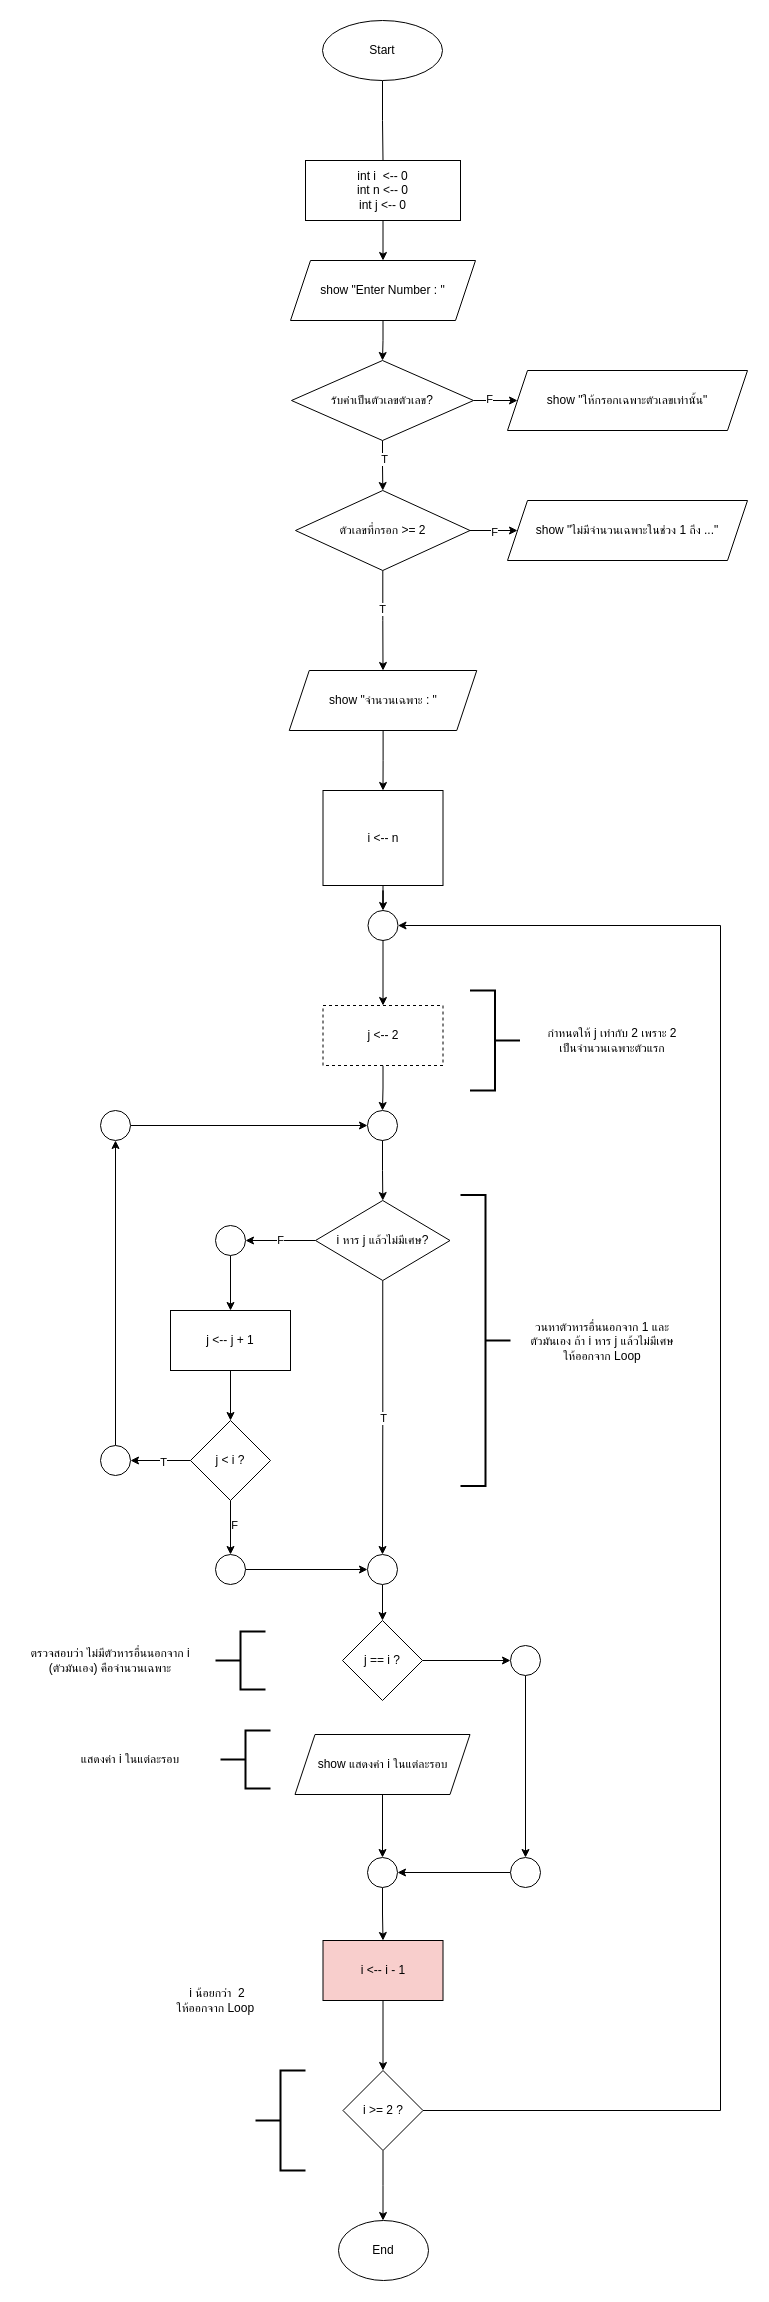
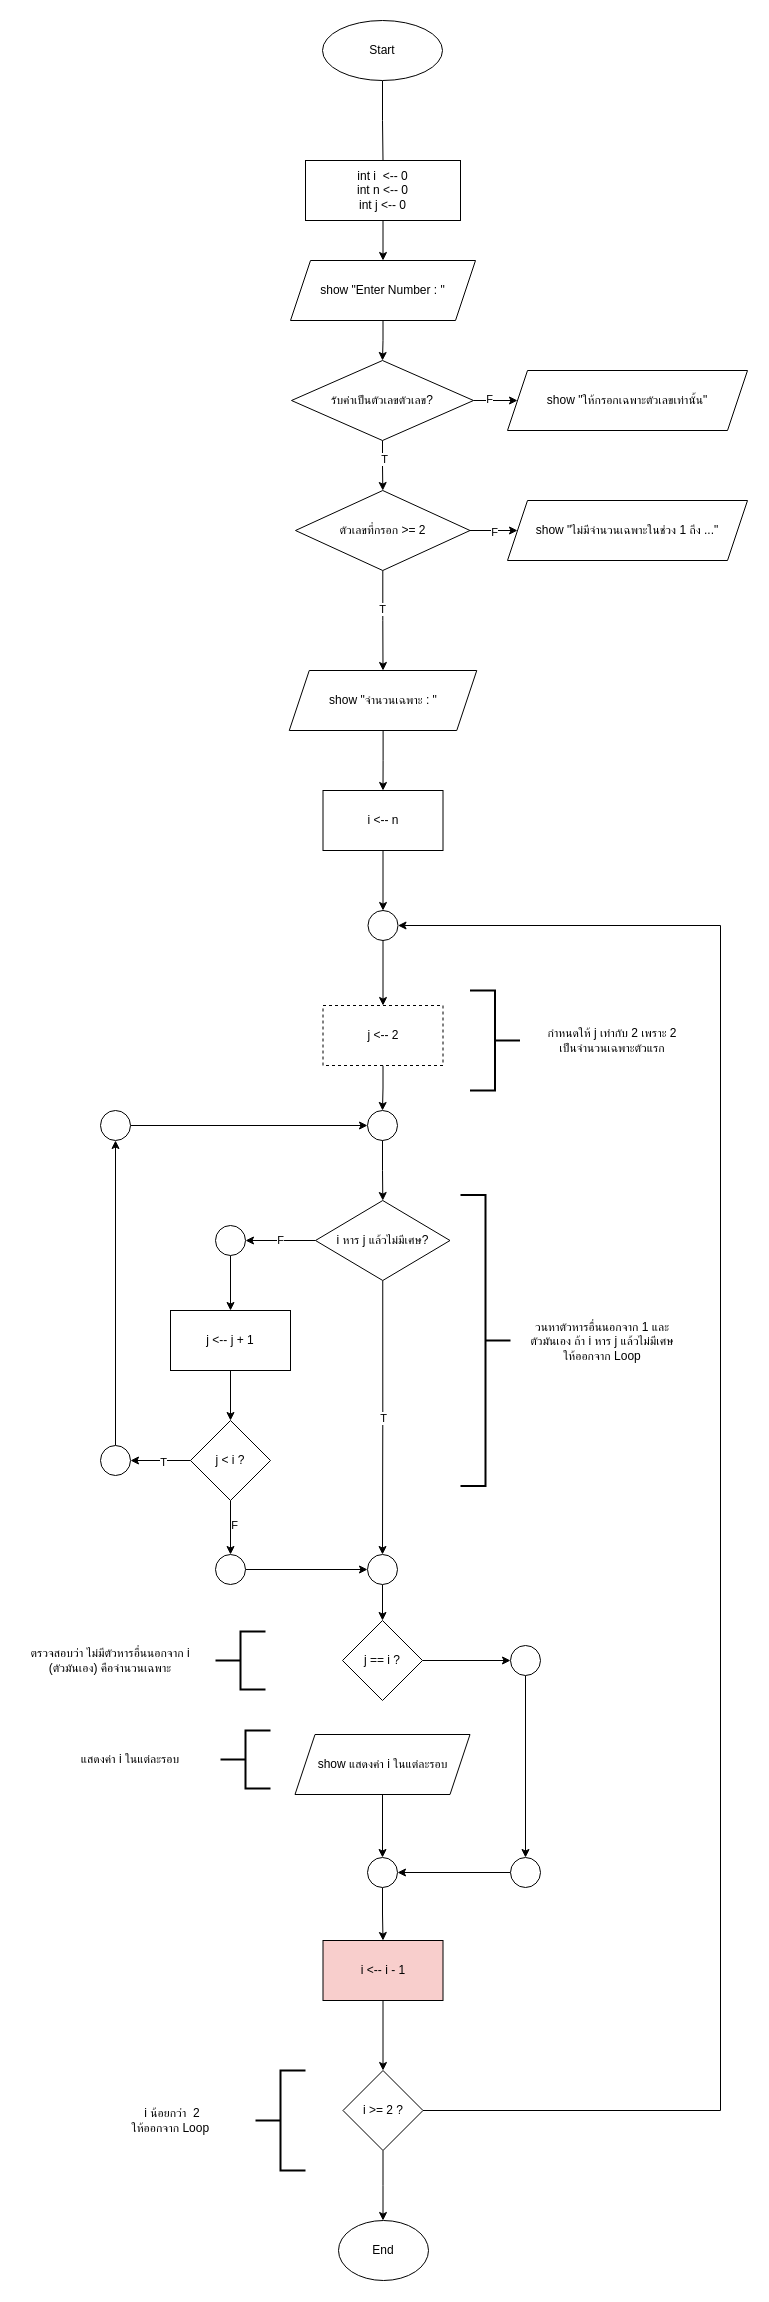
node "i <-- n": size 120x95 -> 120x60
node "i น้อยกว่า 2 ให้ออกจาก Loop": moved (218, 2001) -> (173, 2121)
